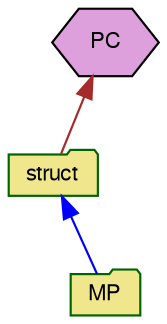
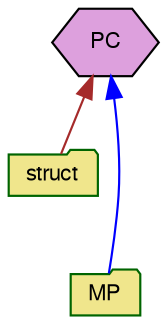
edge "MP" -> "struct": now "MP" -> "PC"
